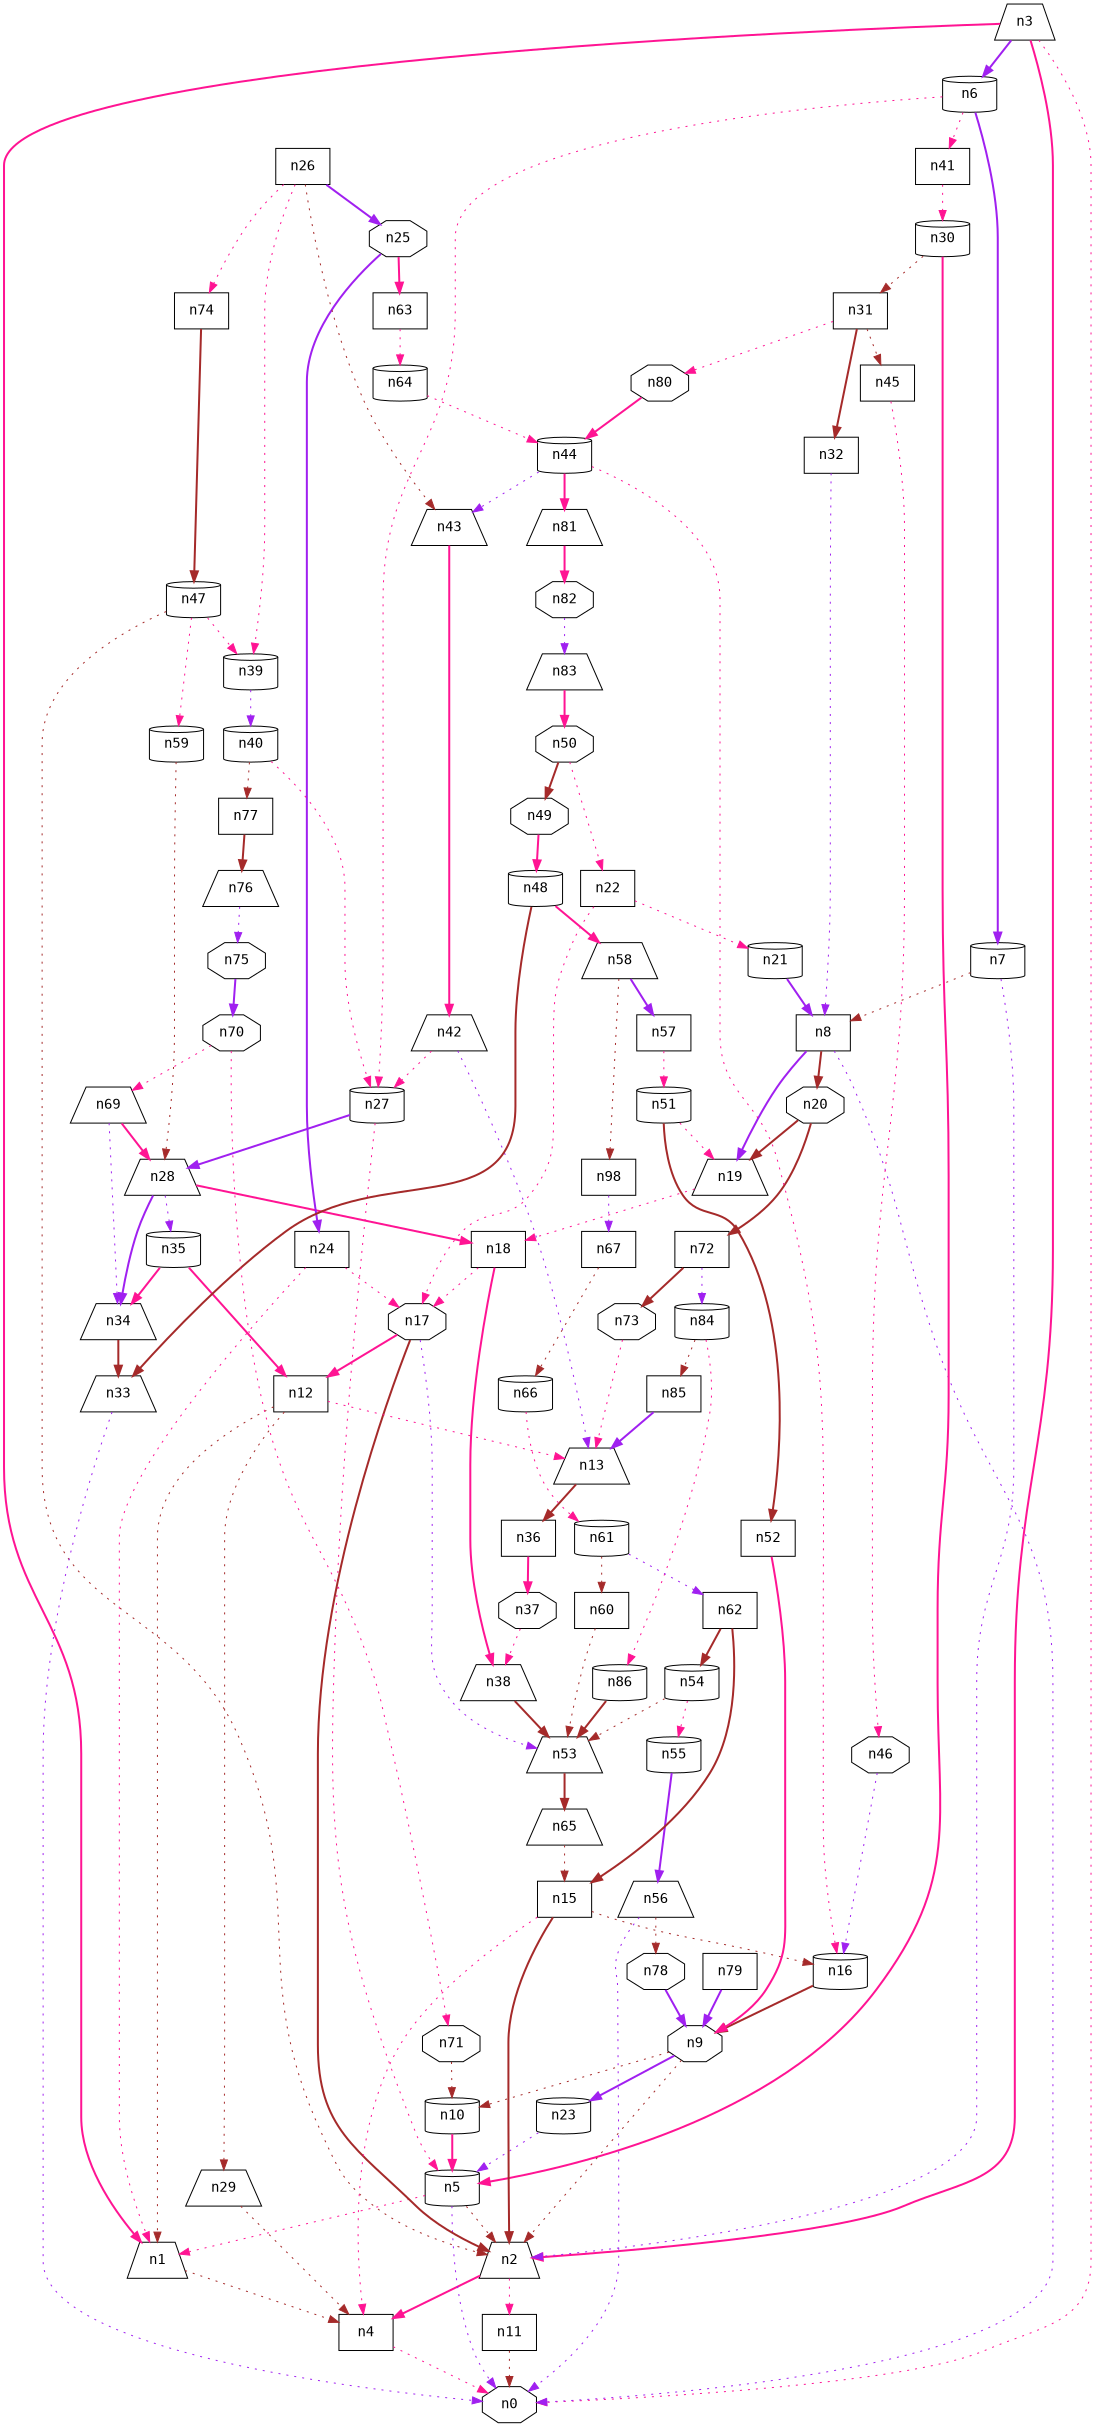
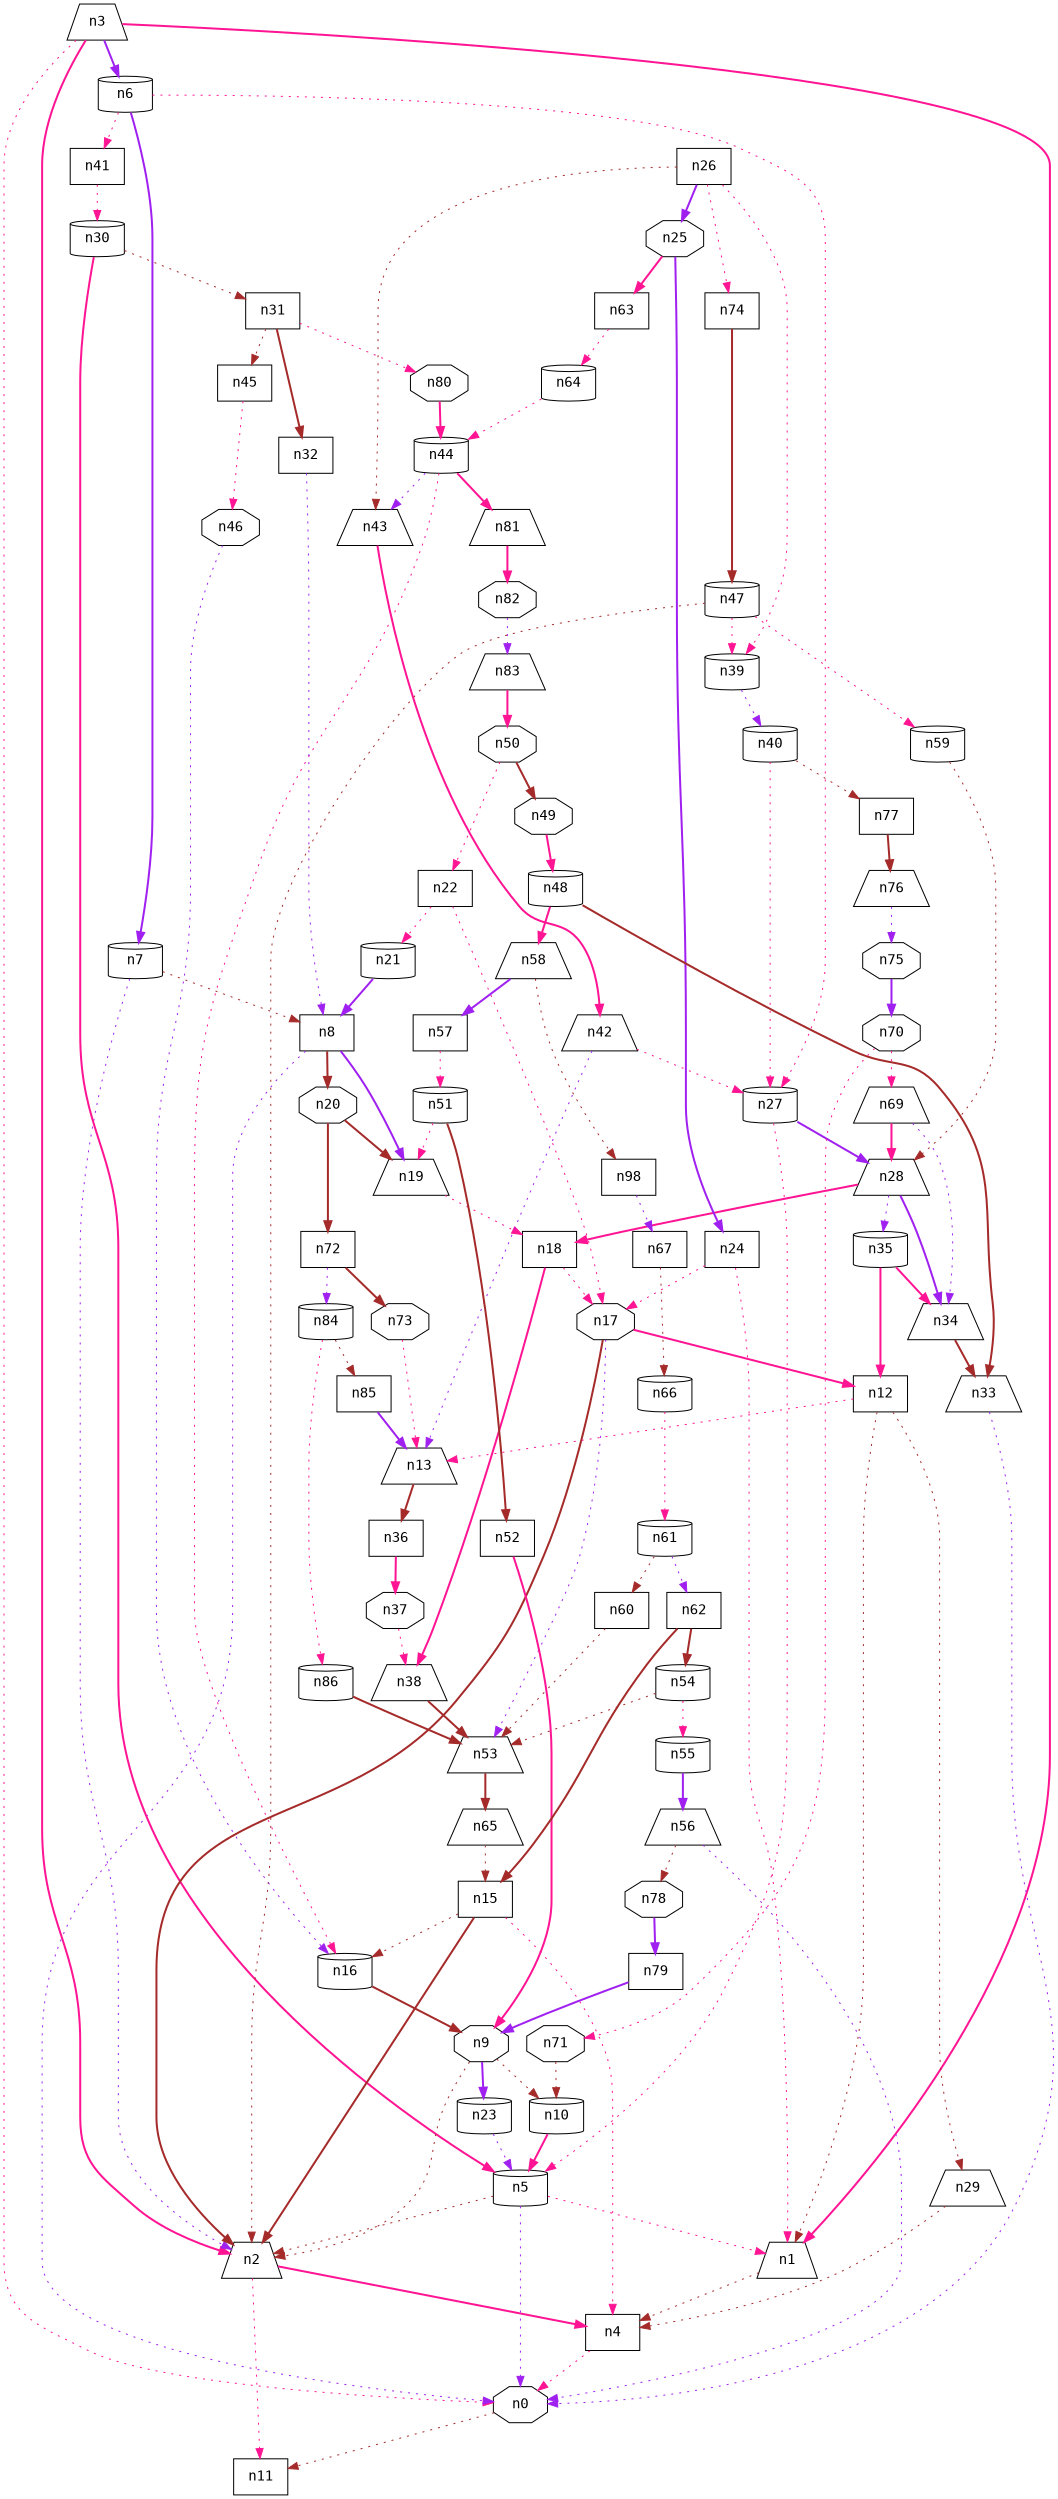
edge "n78" -> "n9": now "n78" -> "n79"
edge "n11" -> "n0": reversed
